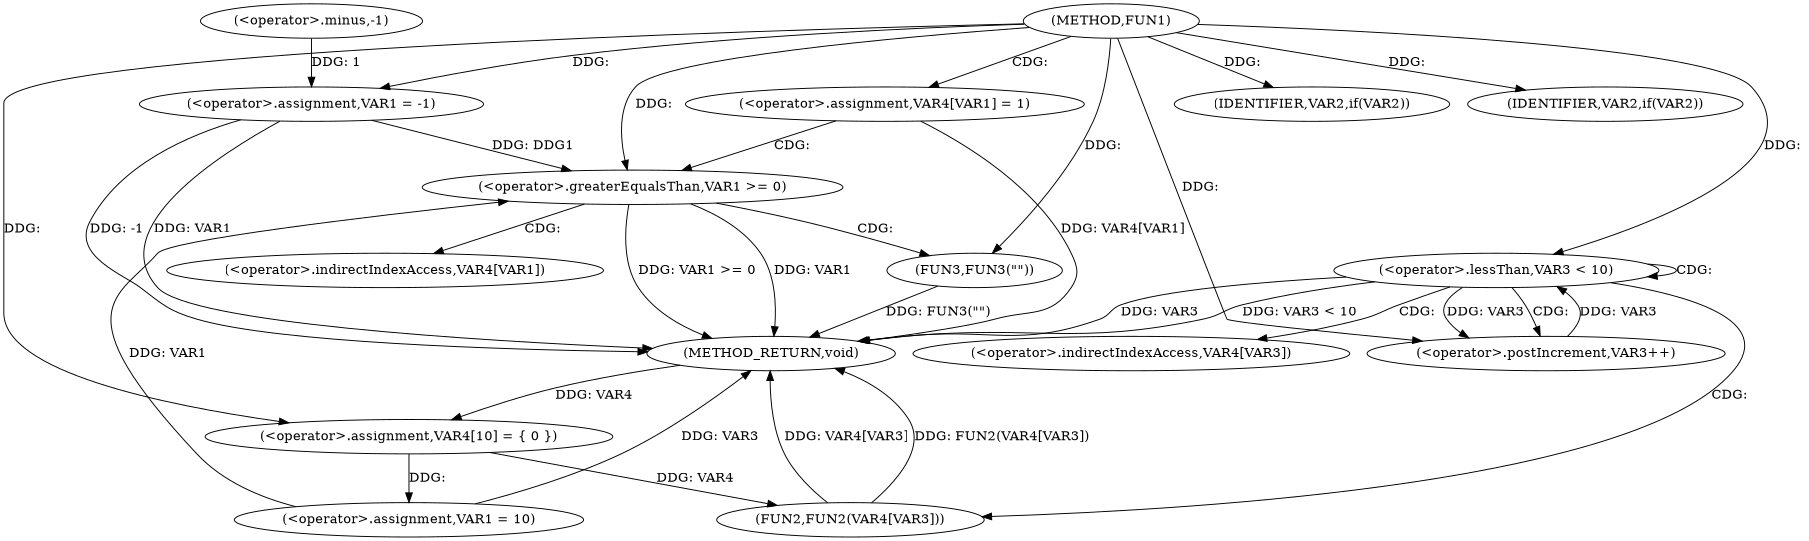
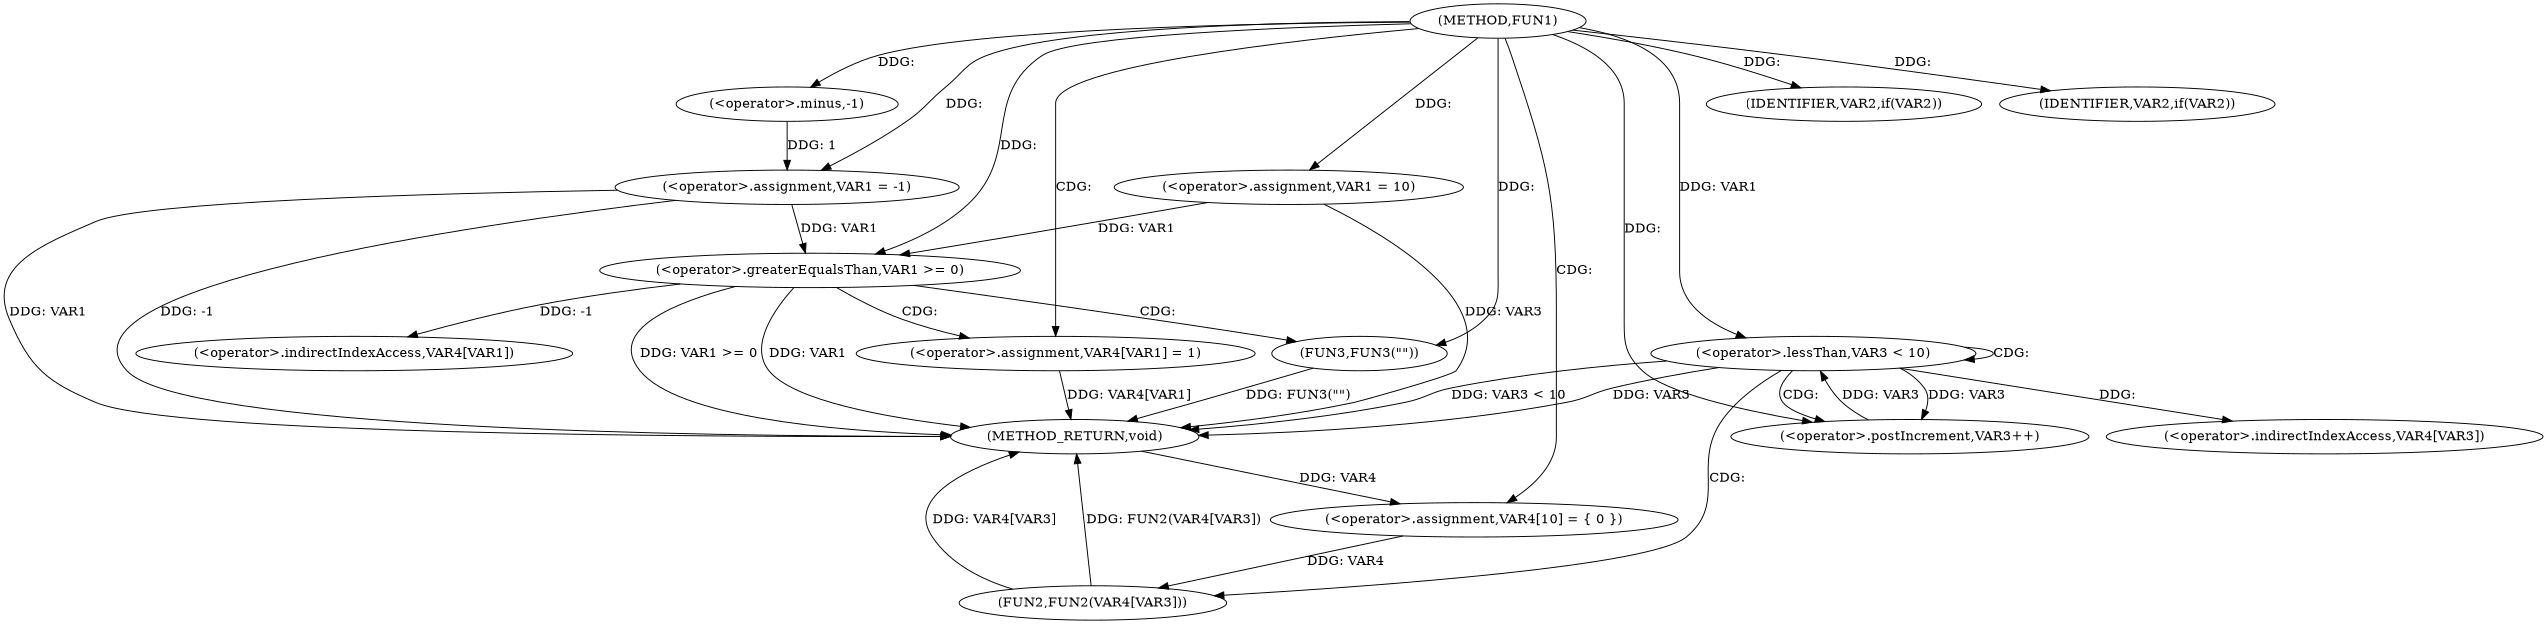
edge "(METHOD,FUN1)" -> "(<operator>.minus,-1)": added, label "DDG:"
edge "(<operator>.assignment,VAR4[VAR1] = 1)" -> "(<operator>.greaterEqualsThan,VAR1 >= 0)": reversed
edge "(<operator>.assignment,VAR1 = -1)" -> "(<operator>.greaterEqualsThan,VAR1 >= 0)": label "DDG: DDG1" -> "DDG: VAR1"
edge "(METHOD,FUN1)" -> "(<operator>.lessThan,VAR3 < 10)": label "DDG: " -> "DDG: VAR1"
edge "(METHOD,FUN1)" -> "(<operator>.assignment,VAR4[10] = { 0 })": label "DDG: " -> "CDG: "
edge "(<operator>.greaterEqualsThan,VAR1 >= 0)" -> "(<operator>.indirectIndexAccess,VAR4[VAR1])": label "CDG: " -> "DDG: -1"
edge "(<operator>.lessThan,VAR3 < 10)" -> "(<operator>.indirectIndexAccess,VAR4[VAR3])": label "CDG: " -> "DDG: "
edge "(<operator>.assignment,VAR4[10] = { 0 })" -> "(<operator>.assignment,VAR1 = 10)": now "(METHOD,FUN1)" -> "(<operator>.assignment,VAR1 = 10)"
